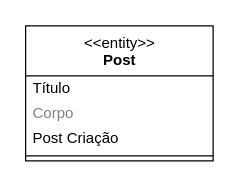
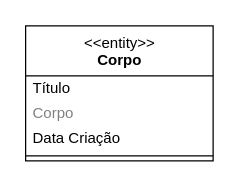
node "<<entity>> Post": label "<<entity>> Post" -> "<<entity>> Corpo"
node "Post Criação": label "Post Criação" -> "Data Criação"
